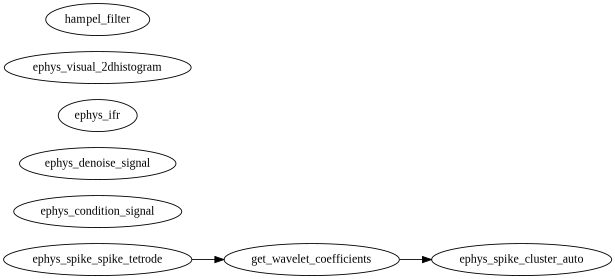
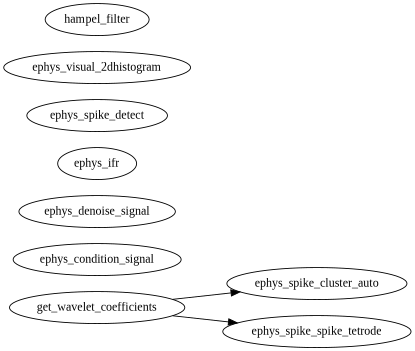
node "ephys_spike_detect": added
edge "ephys_spike_spike_tetrode" -> "get_wavelet_coefficients": reversed
